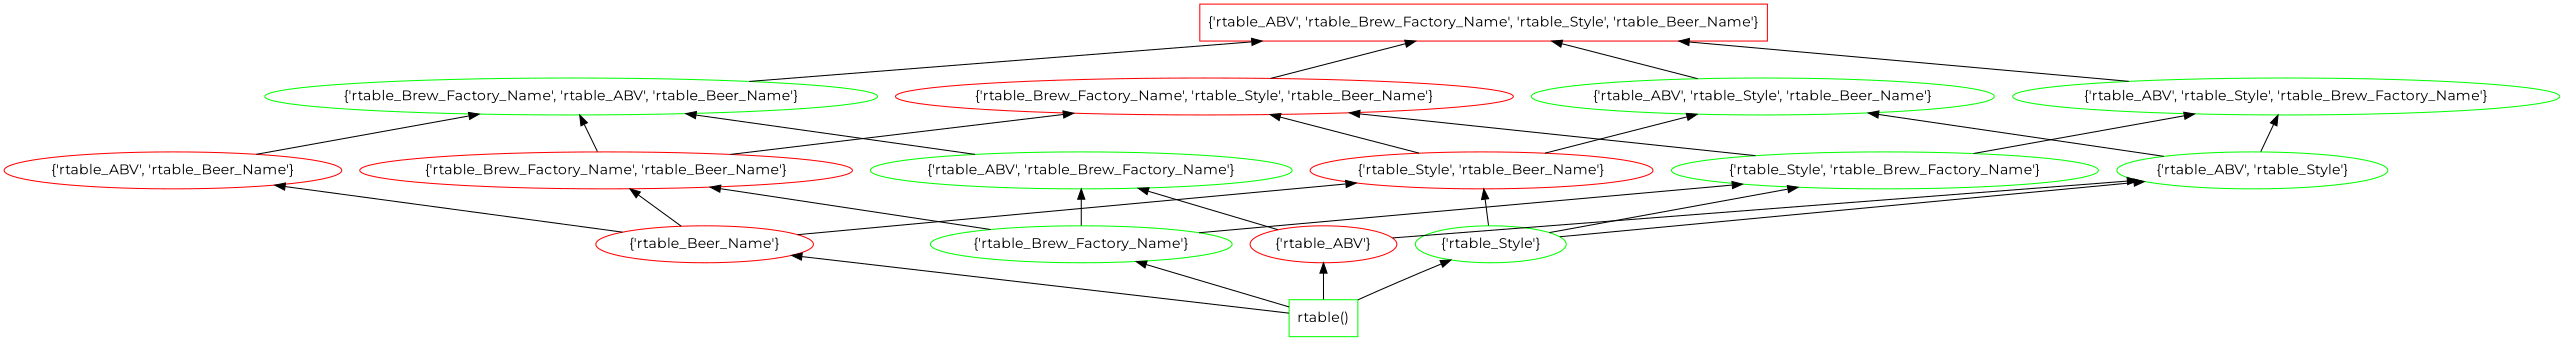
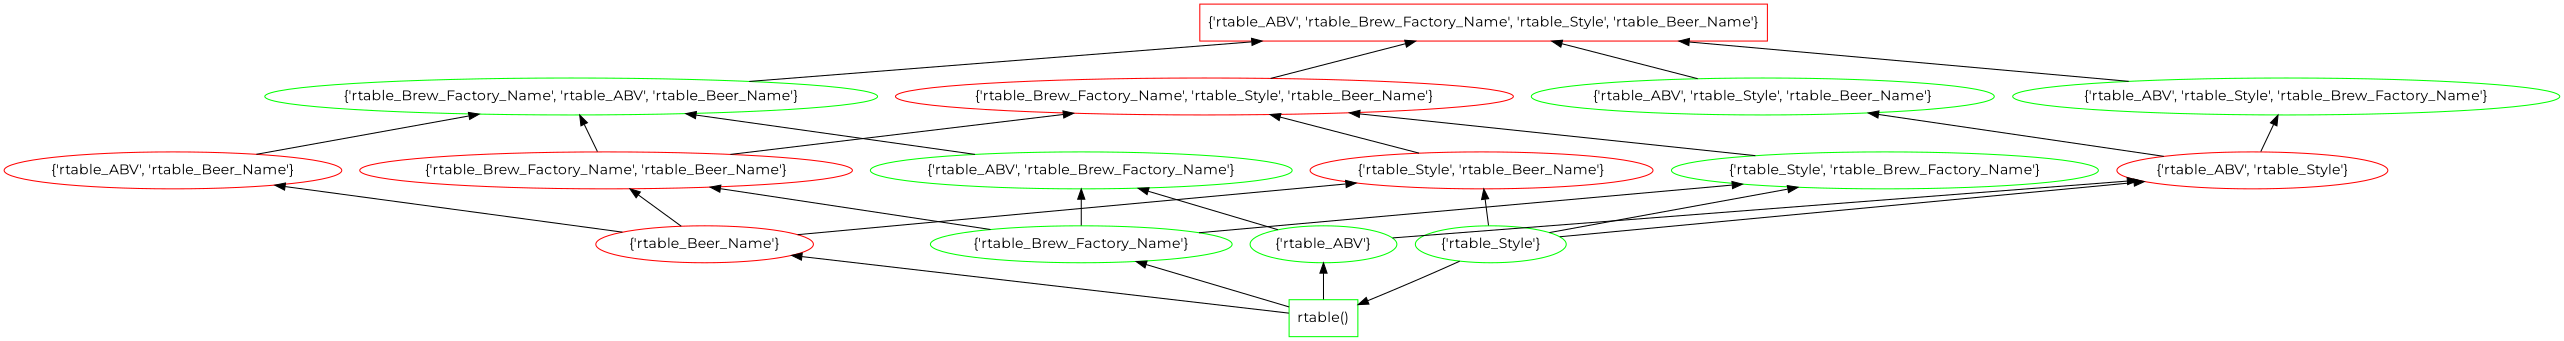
edge "{'rtable_Style', 'rtable_Beer_Name'}" -> "{'rtable_ABV', 'rtable_Style', 'rtable_Beer_Name'}": removed
edge "{'rtable_Style', 'rtable_Brew_Factory_Name'}" -> "{'rtable_ABV', 'rtable_Style', 'rtable_Brew_Factory_Name'}": removed
node "{'rtable_ABV', 'rtable_Style'}": color green -> red
node "{'rtable_ABV'}": color red -> green
edge "rtable()" -> "{'rtable_Style'}": reversed
